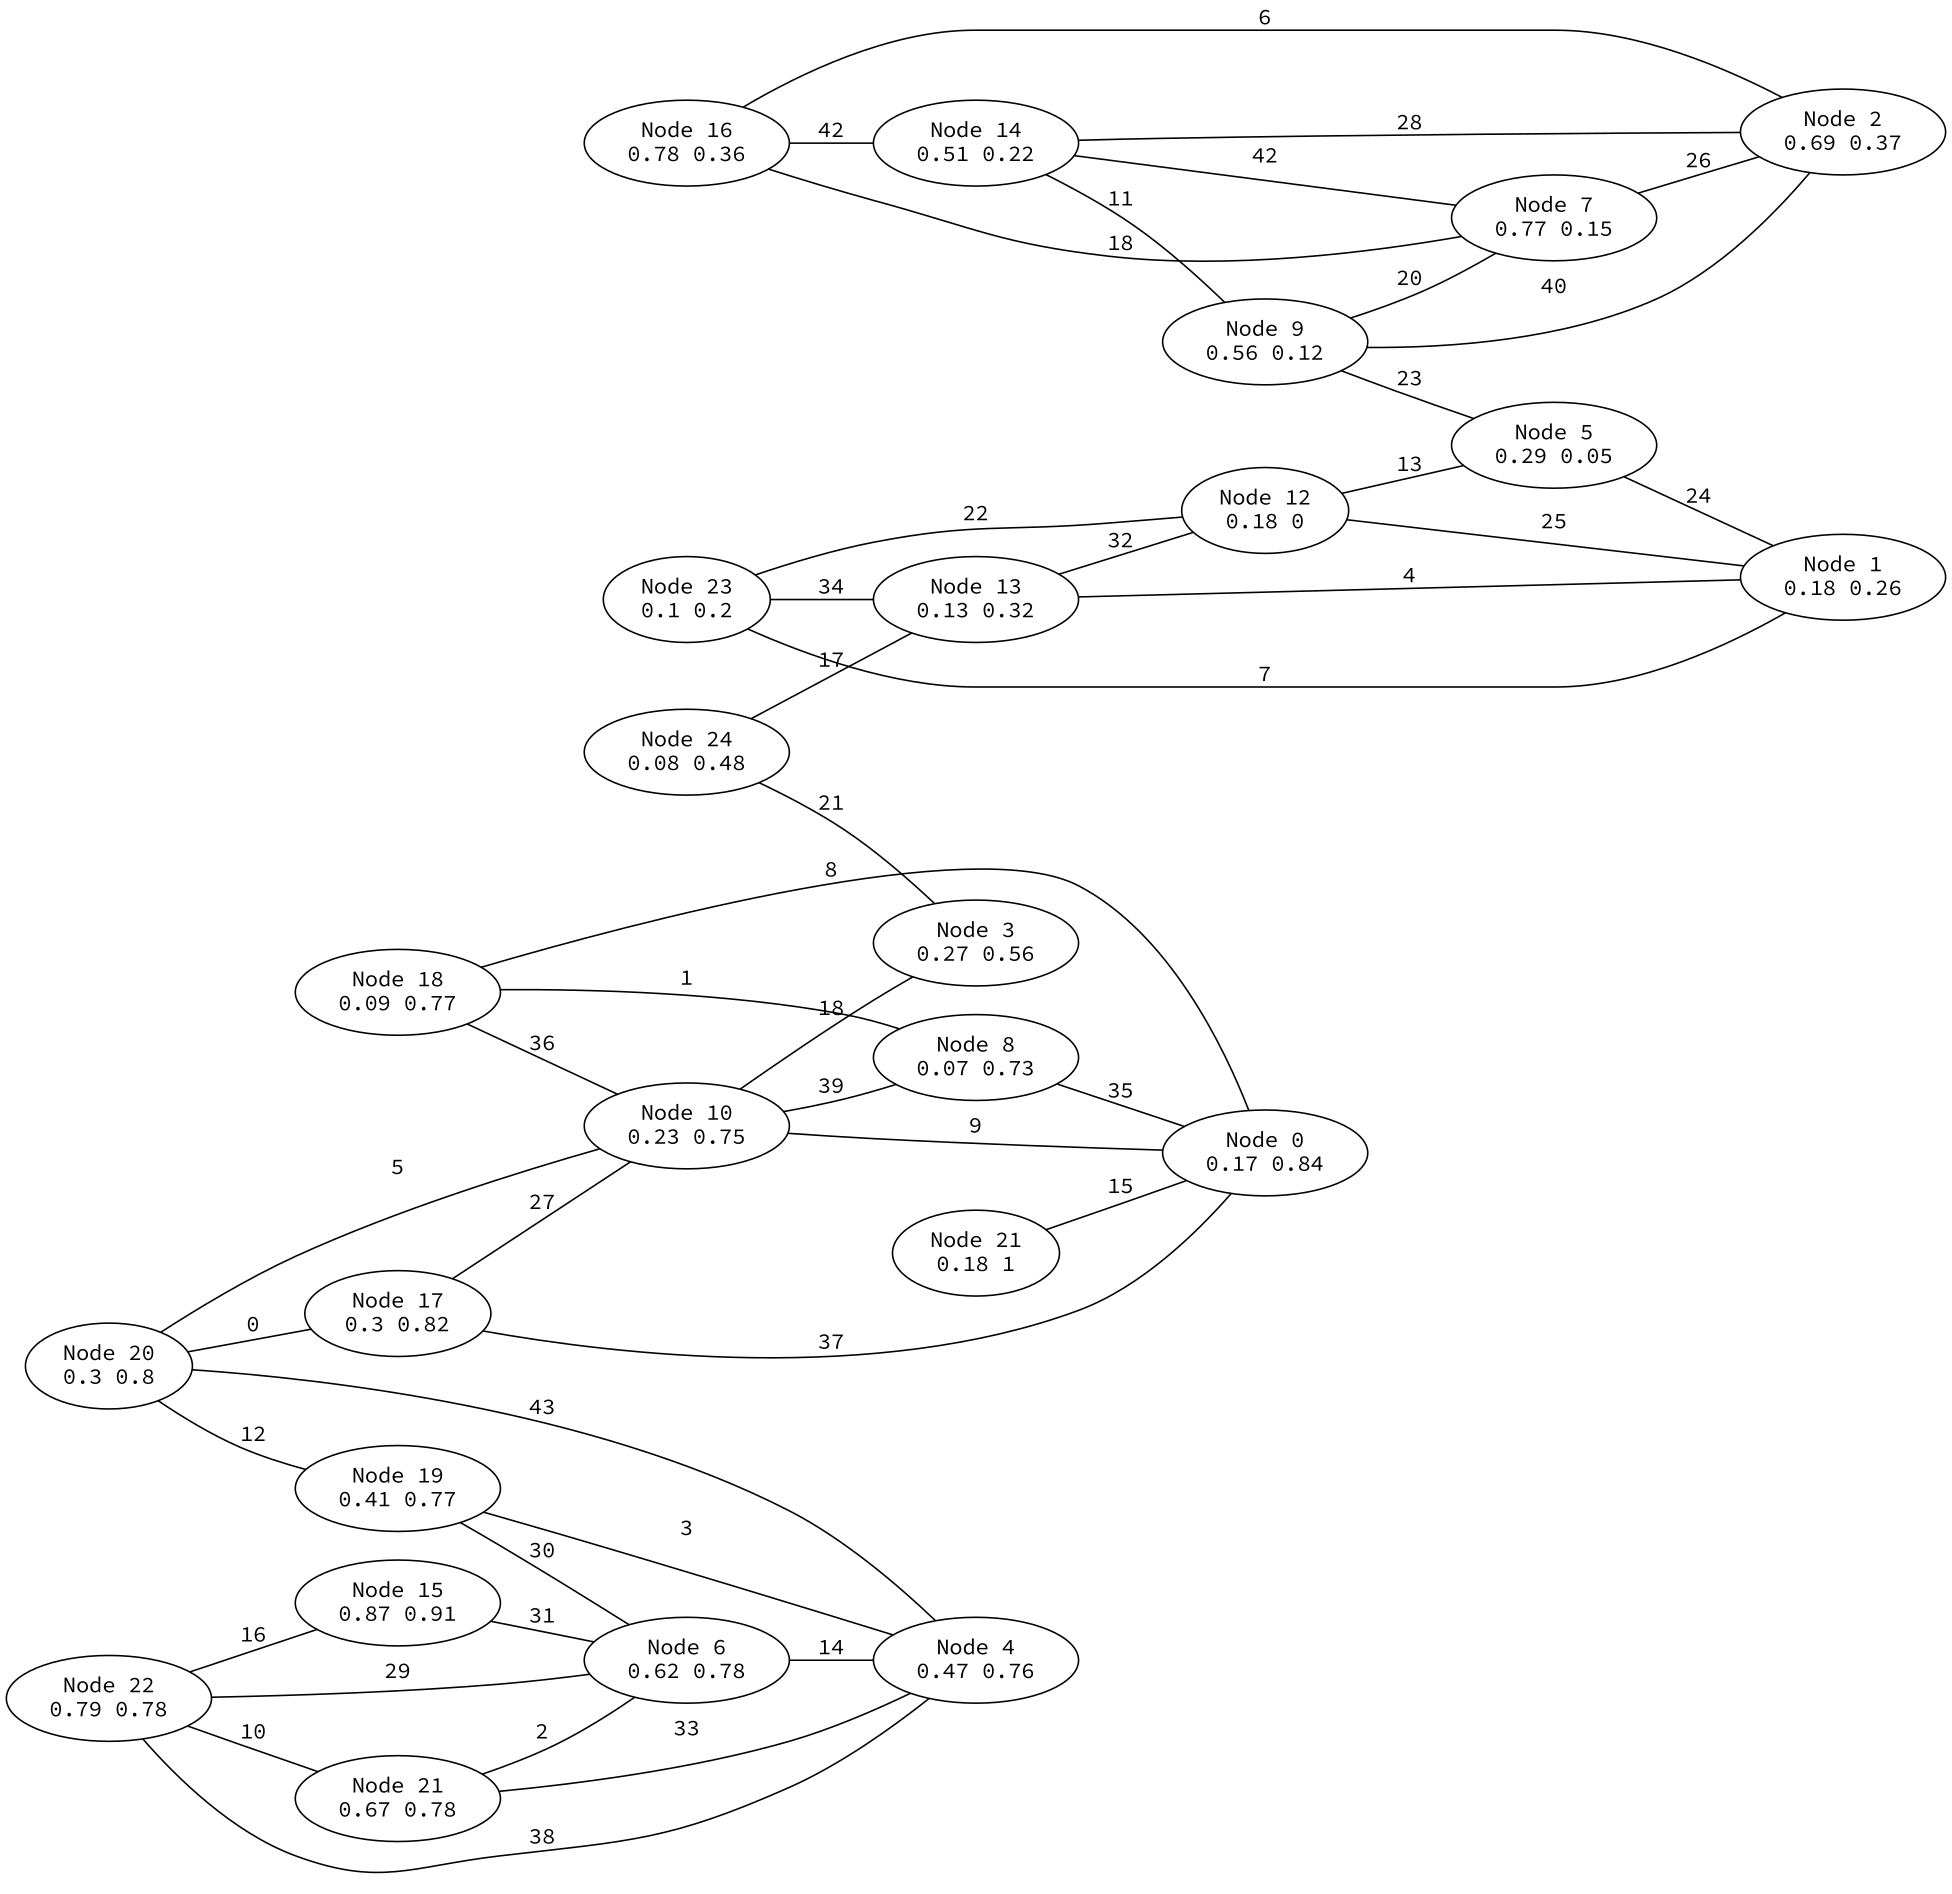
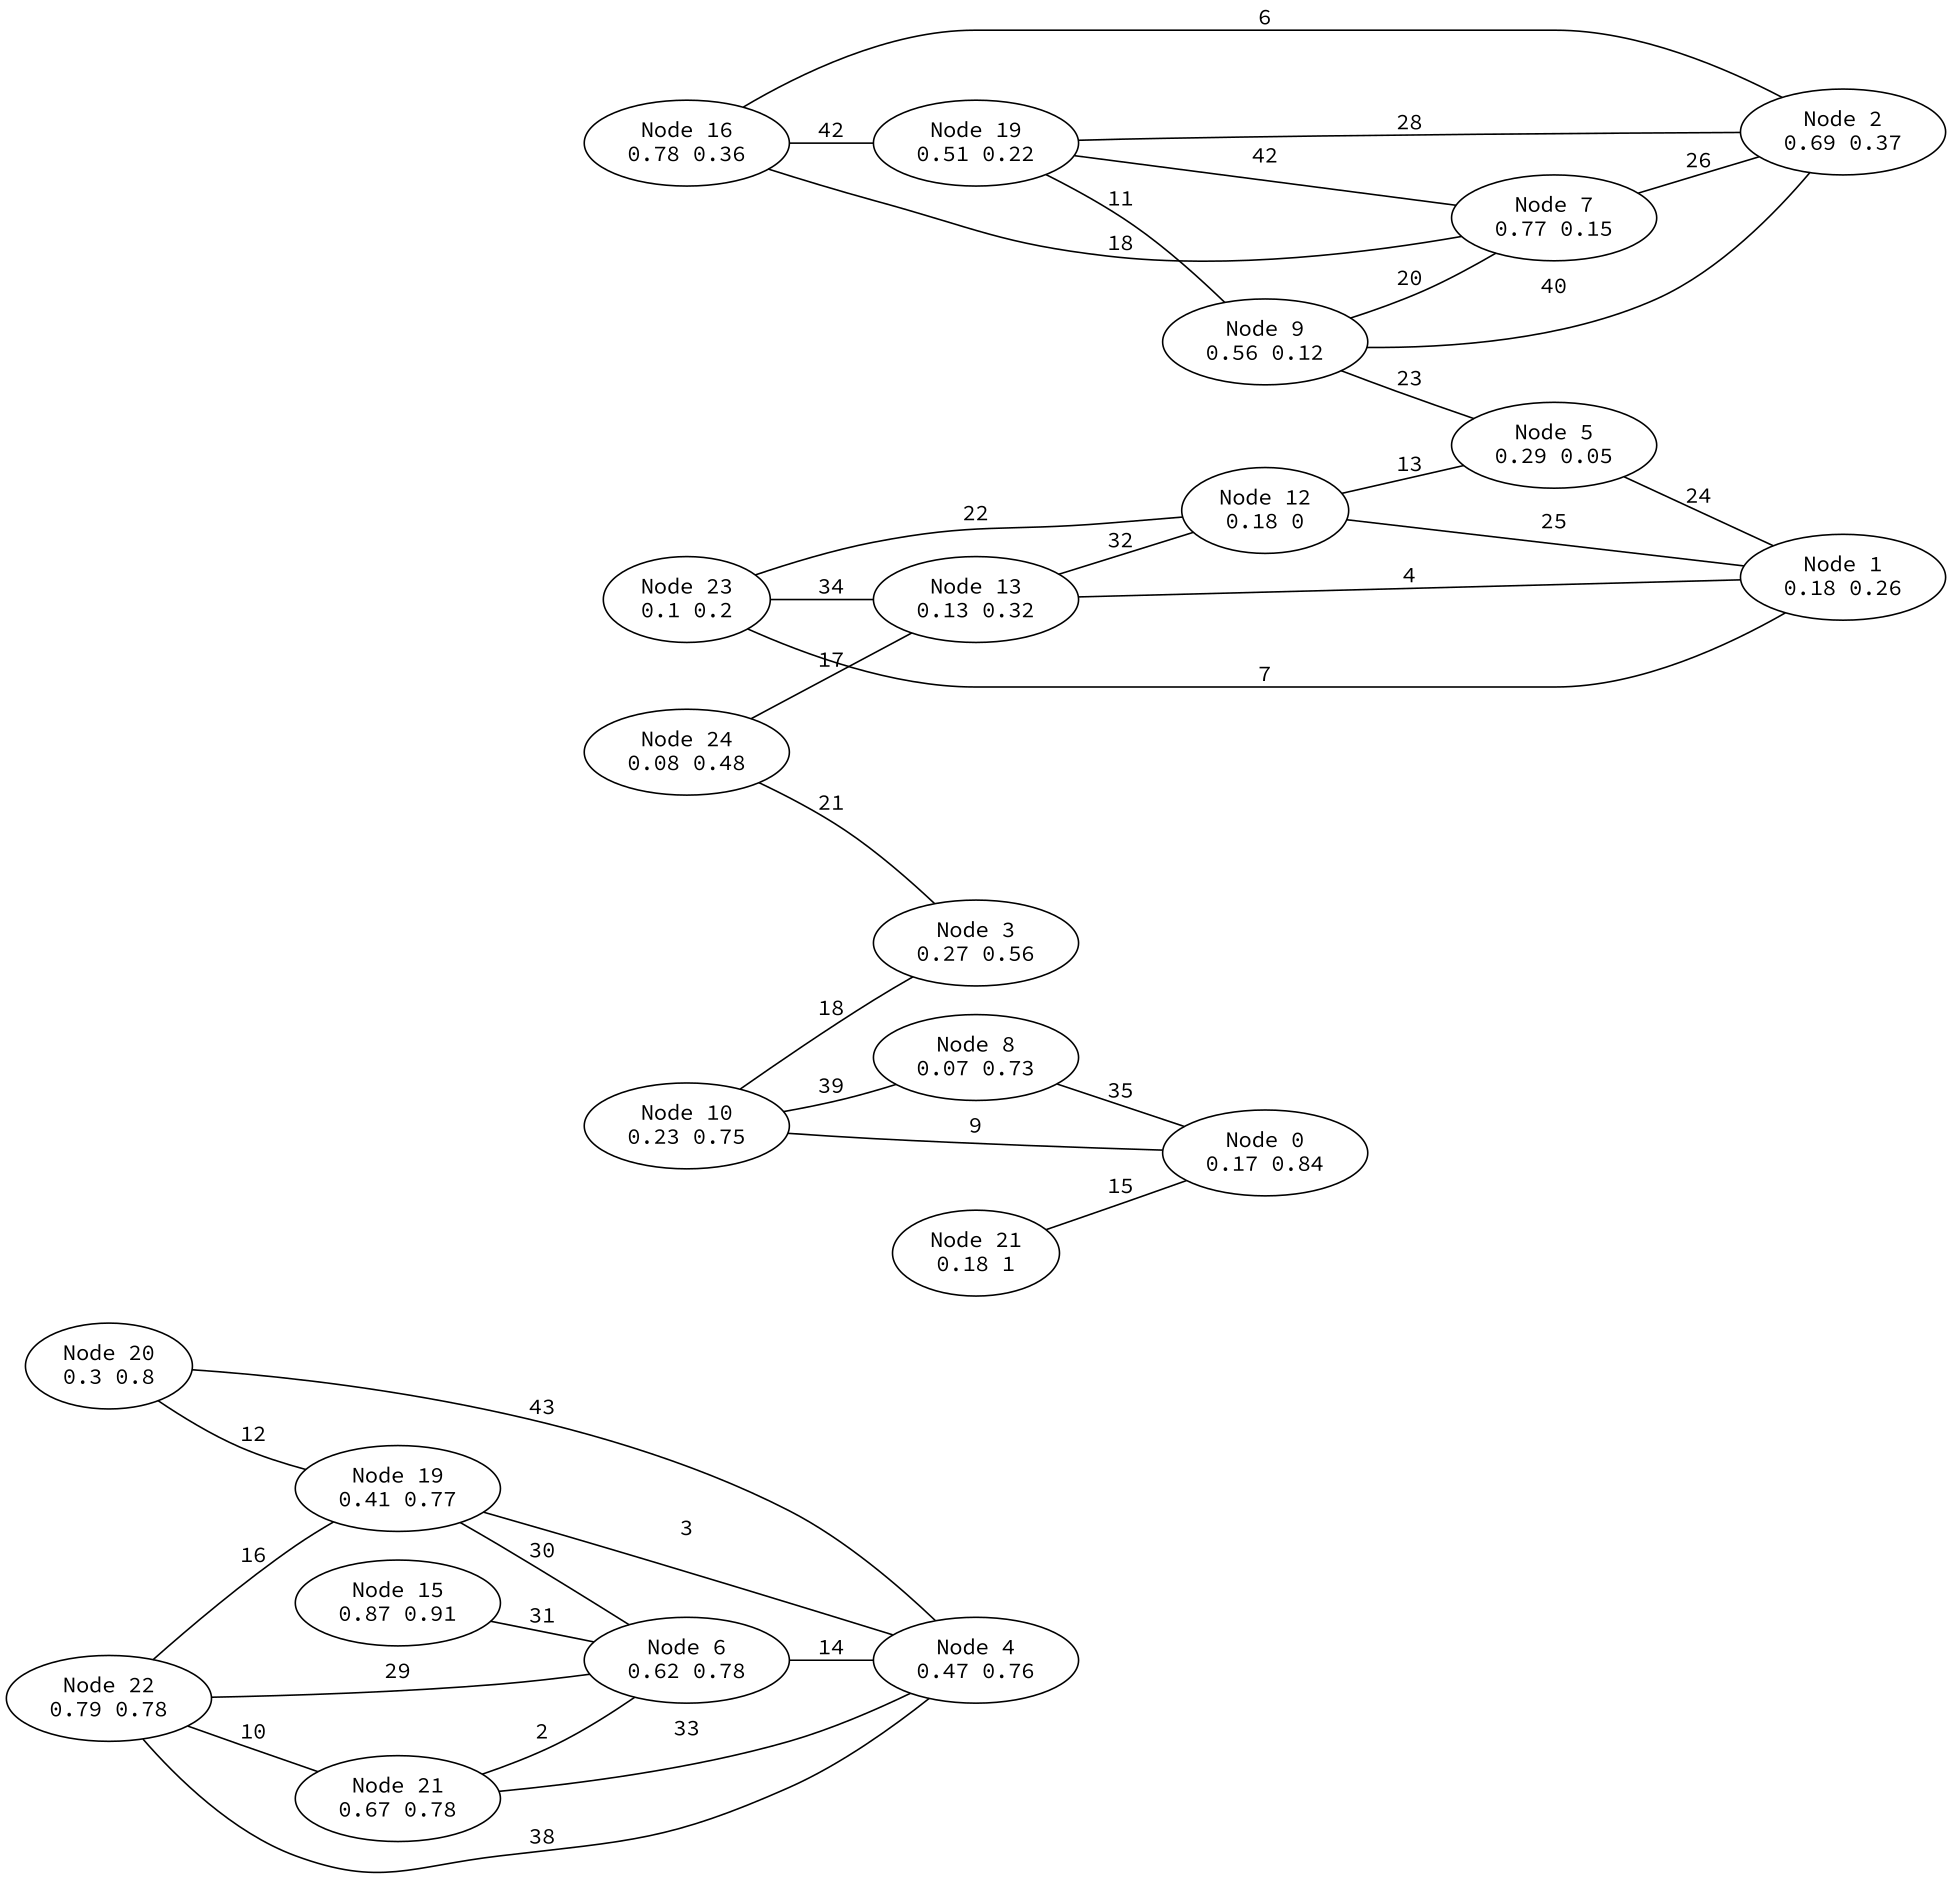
node "Node 14 0.51 0.22": label "Node 14 0.51 0.22" -> "Node 19 0.51 0.22"
node "Node 18 0.09 0.77": removed
edge "Node 10 0.23 0.75" -- "Node 20 0.3 0.8": removed, label "5"
node "Node 17 0.3 0.82": removed
edge "Node 15 0.87 0.91" -- "Node 22 0.79 0.78": now "Node 19 0.41 0.77" -- "Node 22 0.79 0.78"
